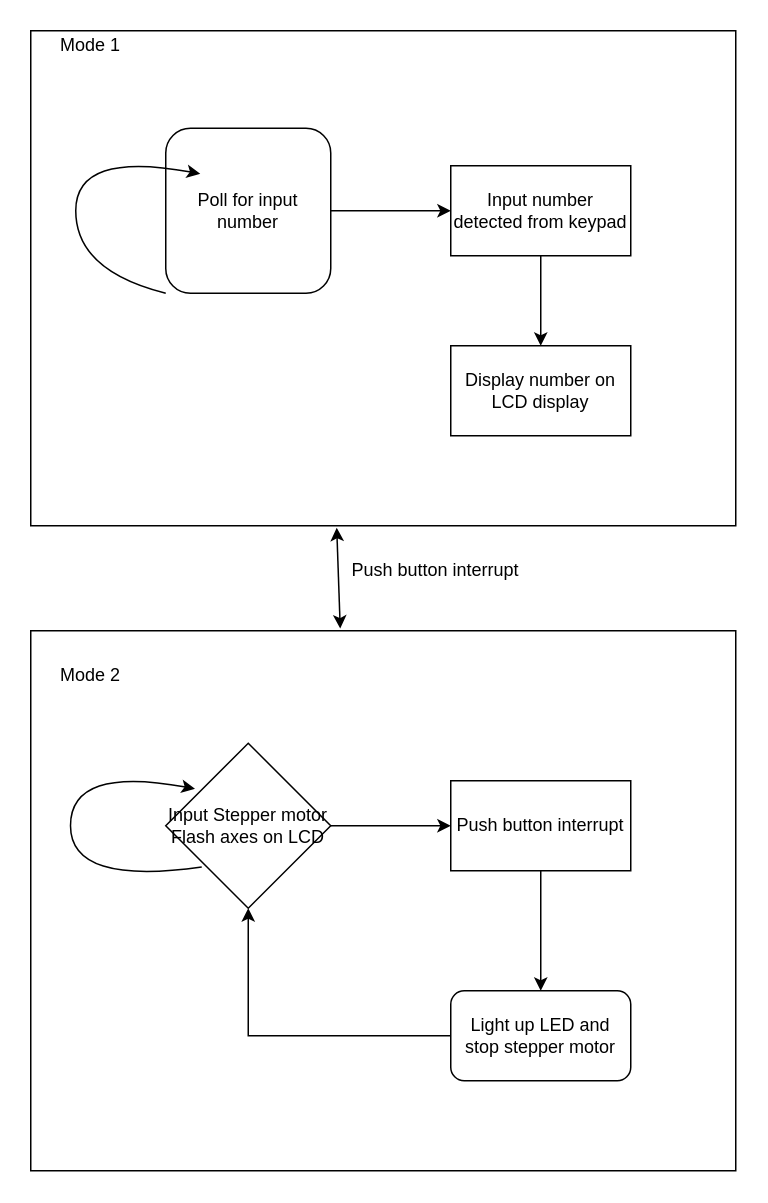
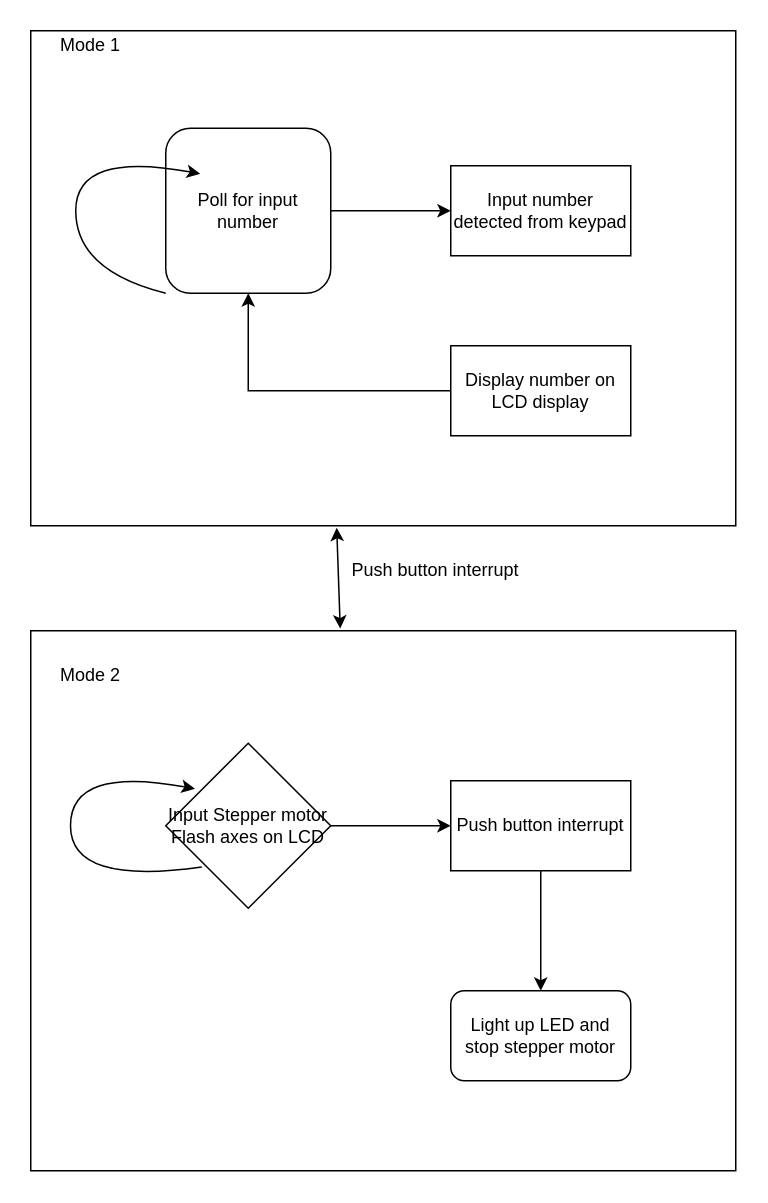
edge "Input number detected from keypad" -> "Display number on LCD display": removed
edge "Display number on LCD display" -> "Poll for input number": added
edge "Light up LED and stop stepper motor" -> "Input Stepper motor Flash axes on LCD": removed
